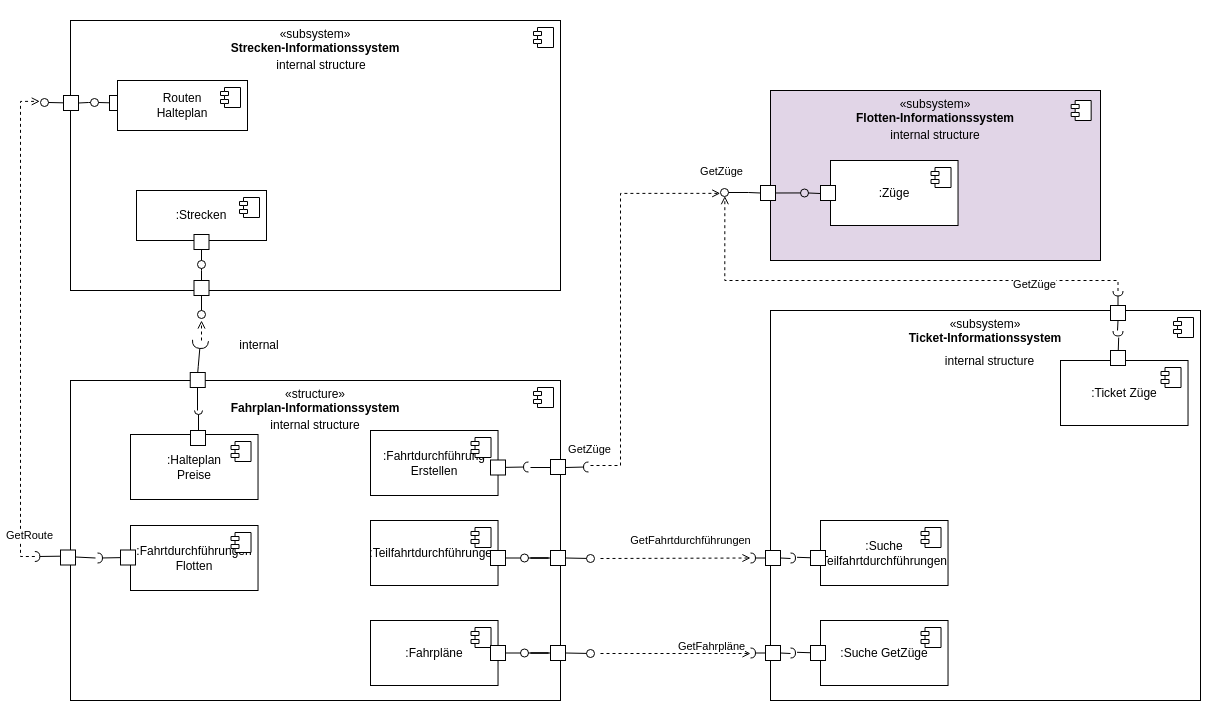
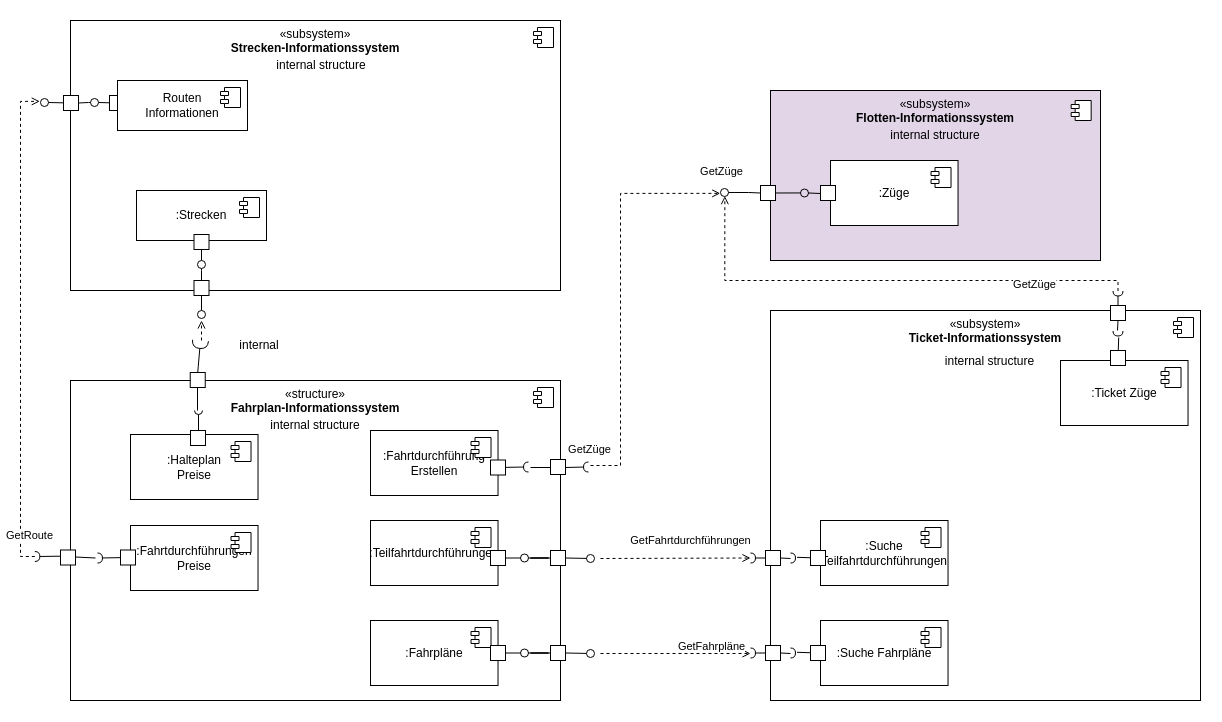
node "Routen Halteplan": label "Routen Halteplan" -> "Routen Informationen"
node ":Fahrtdurchführungen Flotten": label ":Fahrtdurchführungen Flotten" -> ":Fahrtdurchführungen Preise"
node ":Suche GetZüge": label ":Suche GetZüge" -> ":Suche Fahrpläne"
